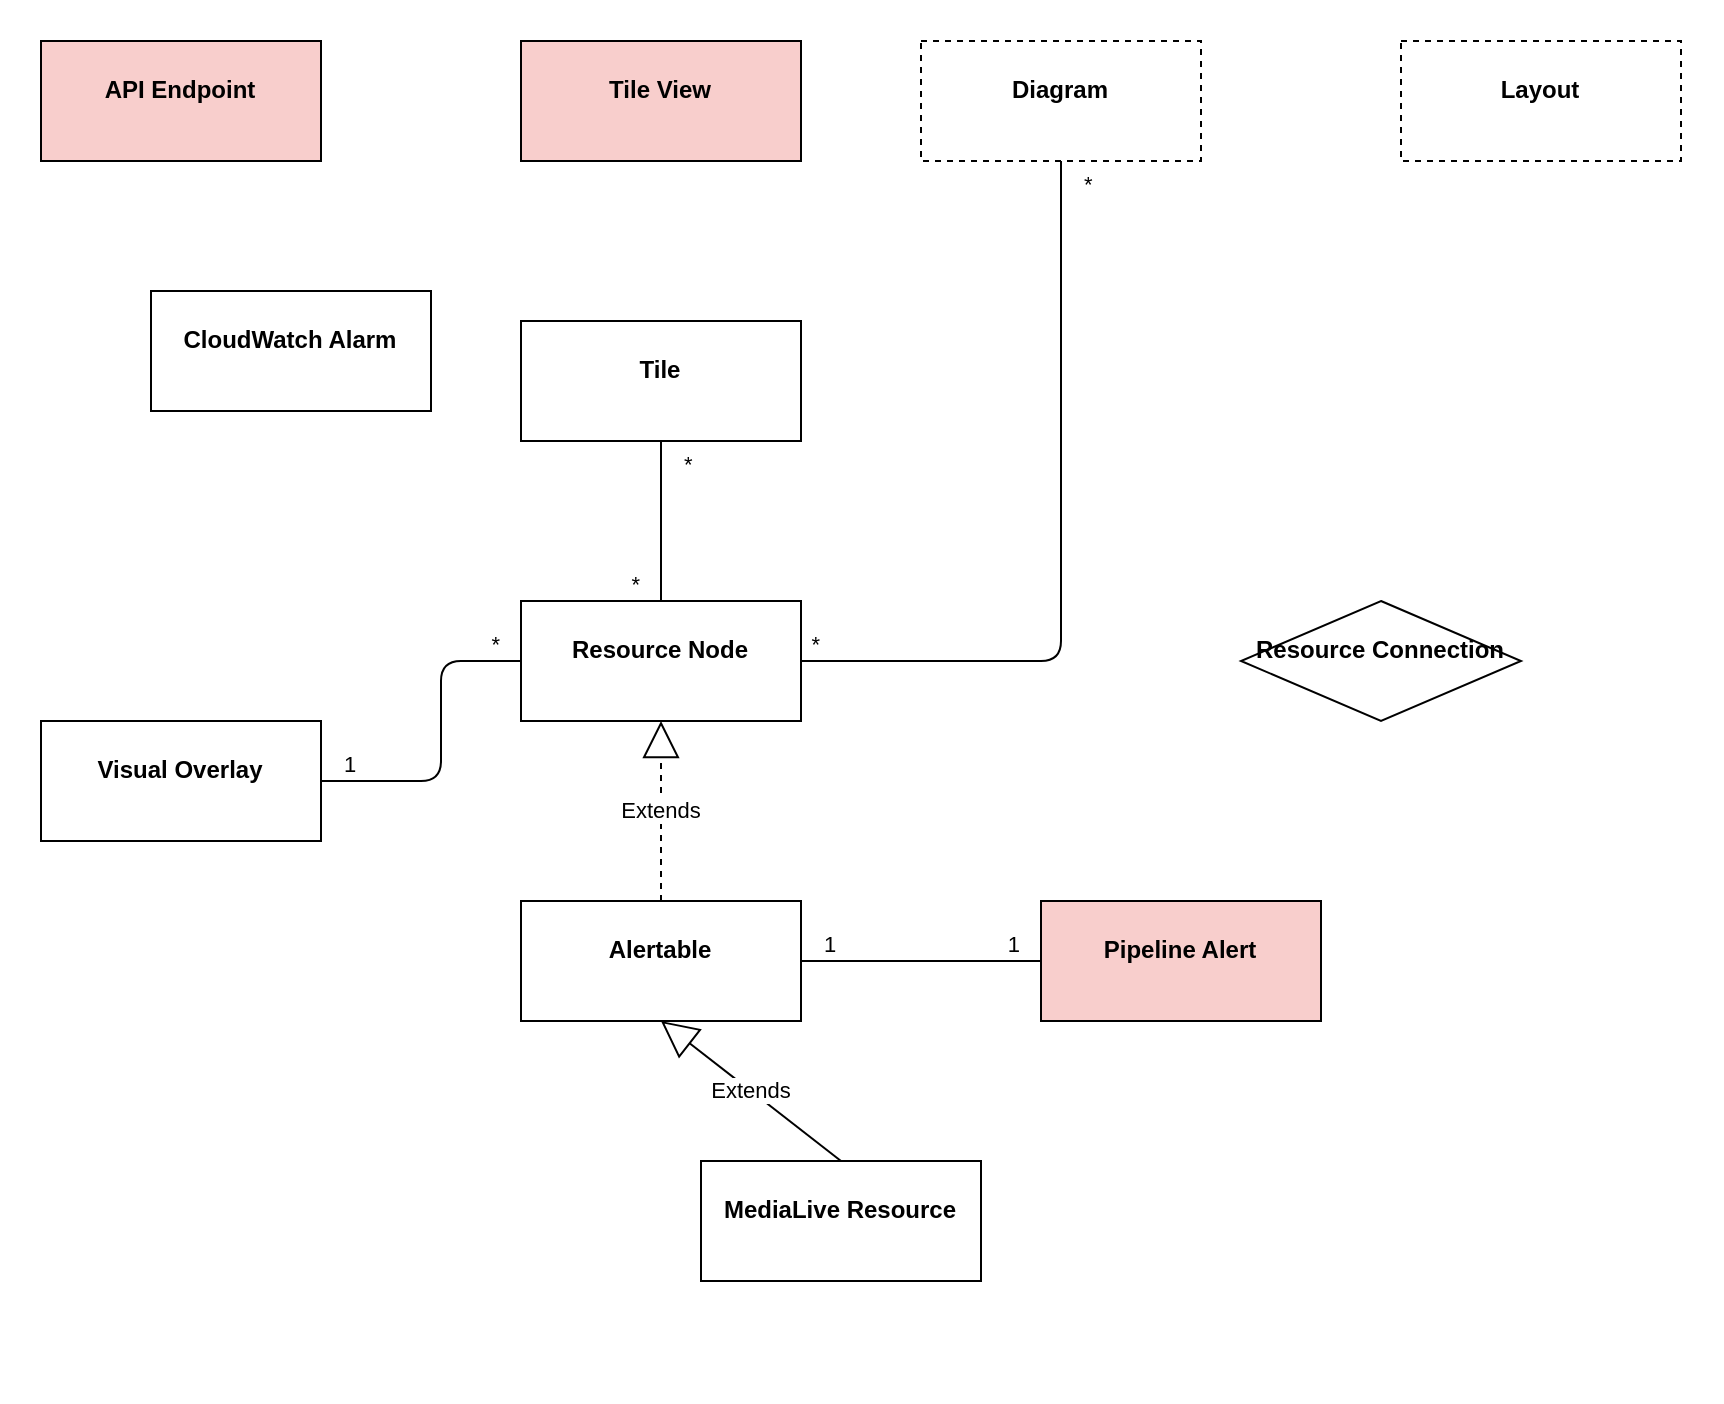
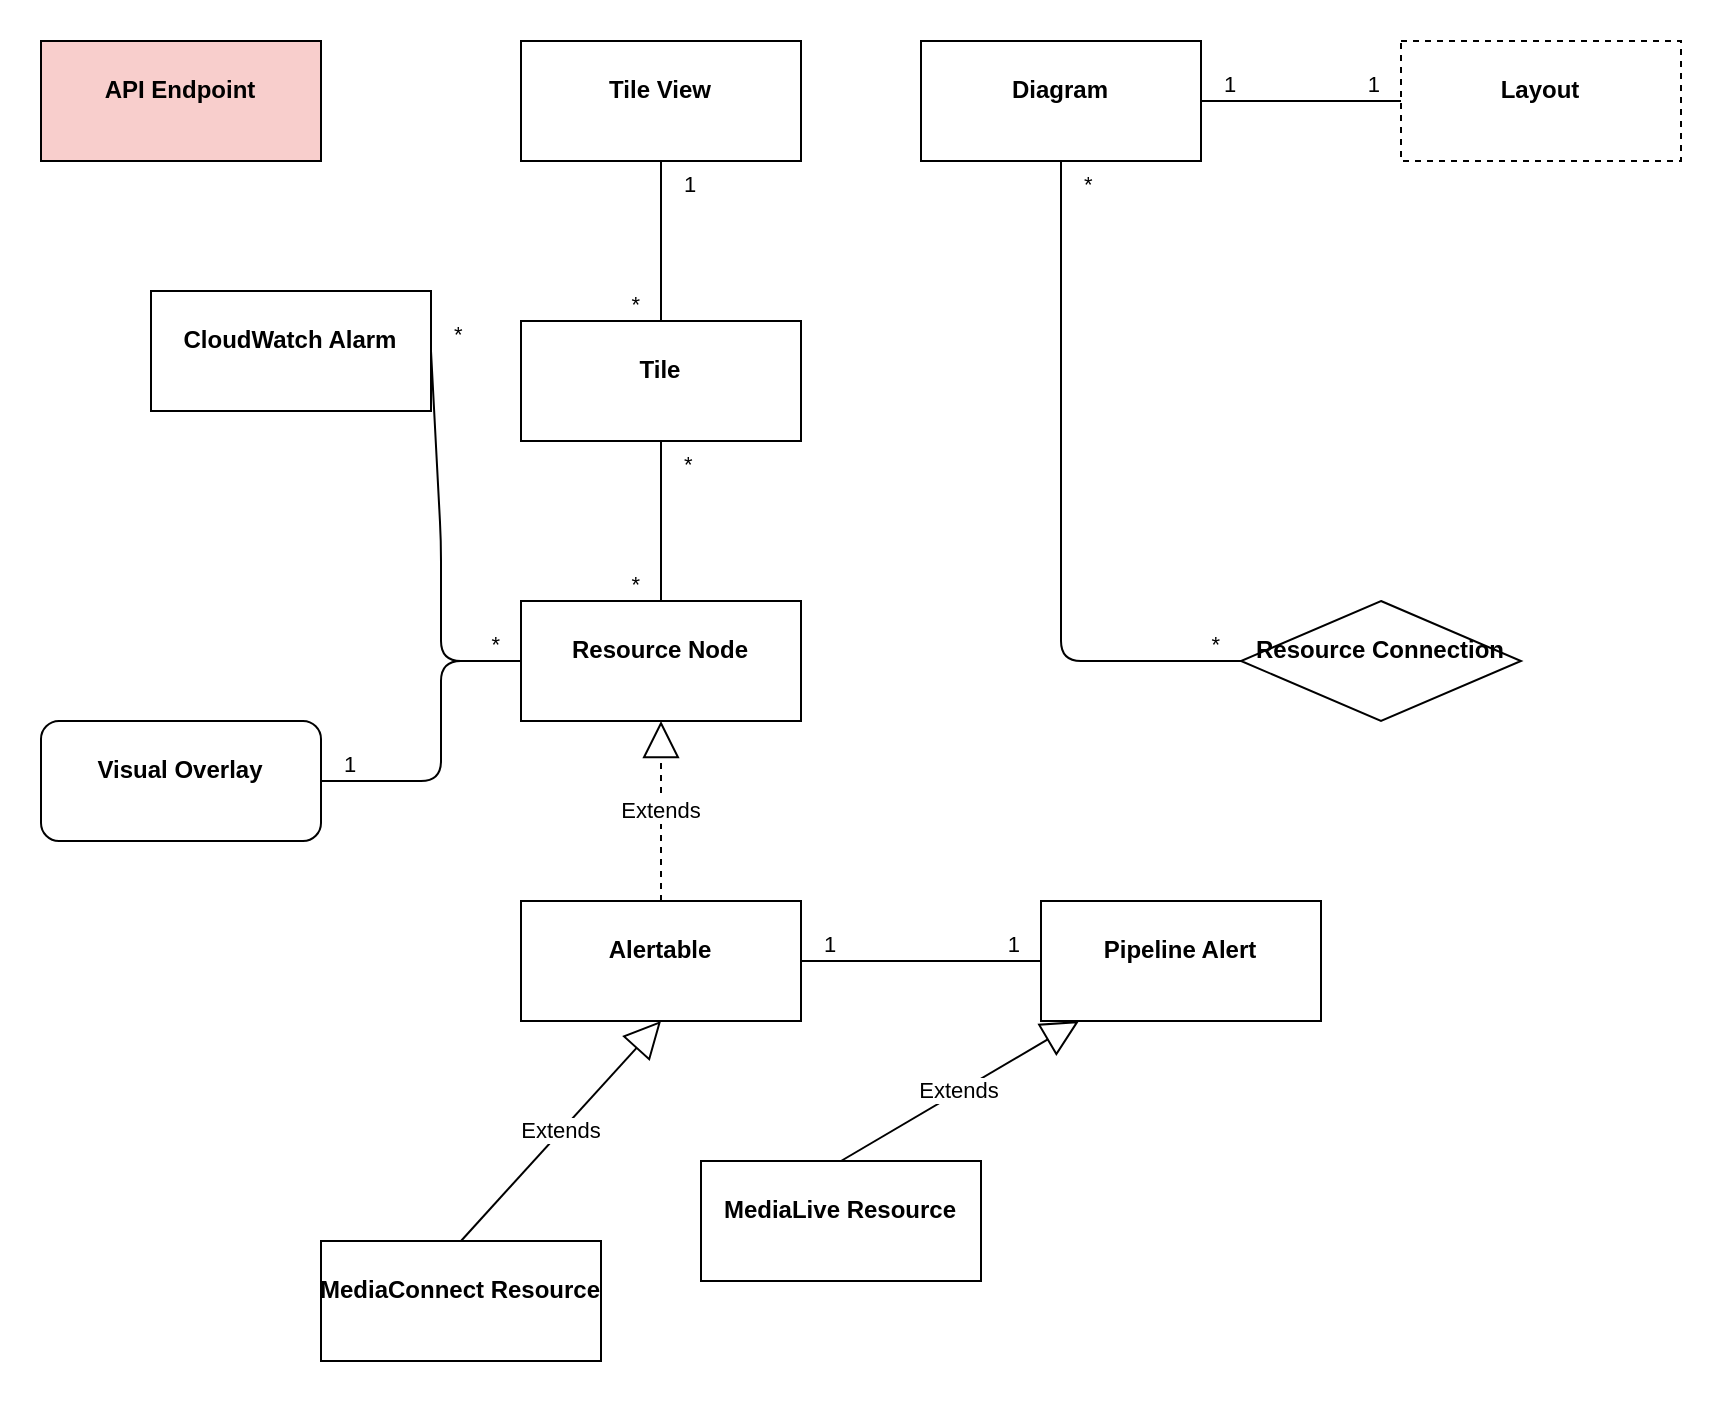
node "Tile View": fillcolor #f8cecc -> #ffffff
node "Diagram": style dashed -> solid
edge "Diagram" -- "Layout": added, labels "1", "1"
edge "Tile View" -- "Tile": added, labels "1", "*"
edge "CloudWatch Alarm" -- "Resource Node": added, labels "*", "*"
edge "Diagram" -- "Resource Node": removed, labels "*", "*"
edge "Diagram" -- "Resource Connection": added, labels "*", "*"
node "Visual Overlay": shape rectangle -> rounded rectangle
node "Pipeline Alert": fillcolor #f8cecc -> #ffffff
edge "MediaLive Resource" -> "Alertable": now "MediaLive Resource" -> "Pipeline Alert"
edge "MediaConnect Resource" -> "Alertable": added, label "Extends"
node "MediaConnect Resource": added
